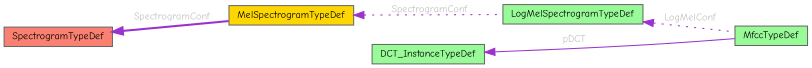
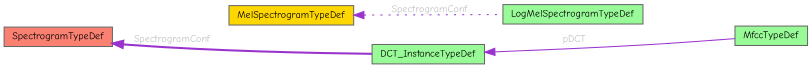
edge "MelSpectrogramTypeDef" -> "SpectrogramTypeDef": now "DCT_InstanceTypeDef" -> "SpectrogramTypeDef"
edge "MfccTypeDef" -> "LogMelSpectrogramTypeDef": removed, label "LogMelConf"
